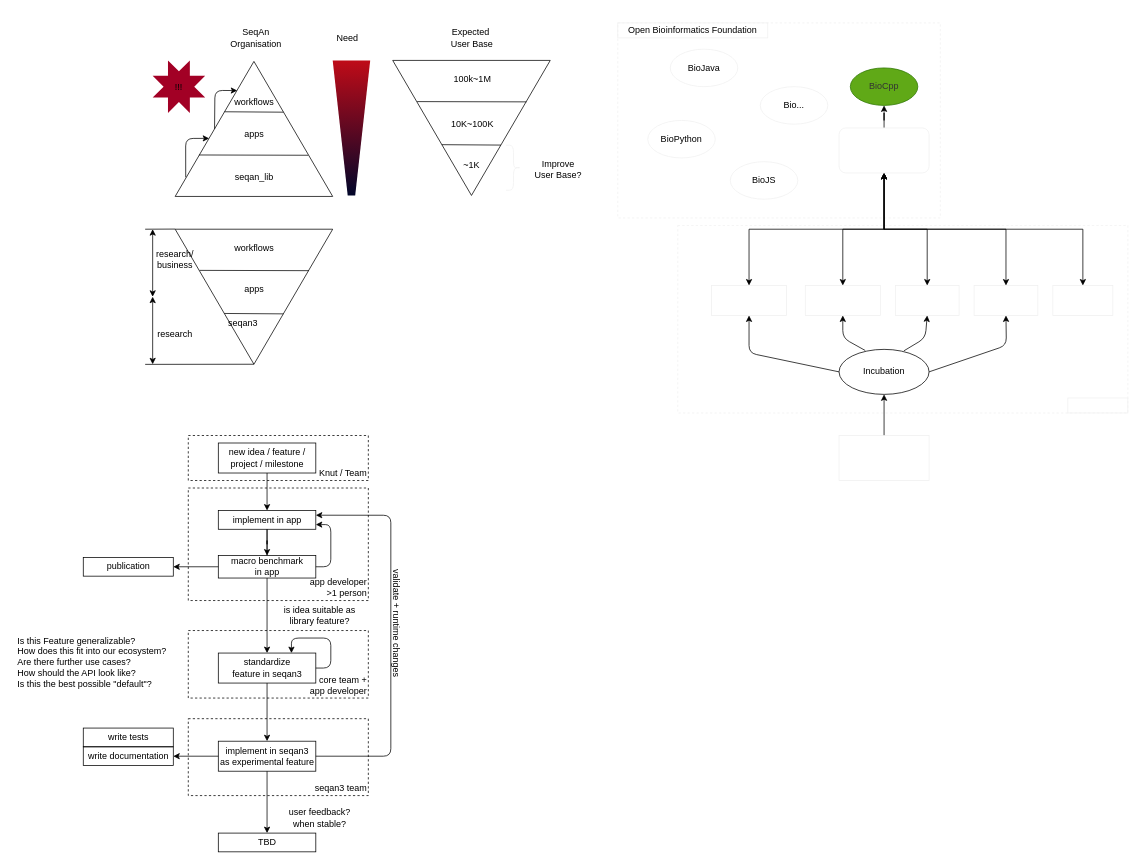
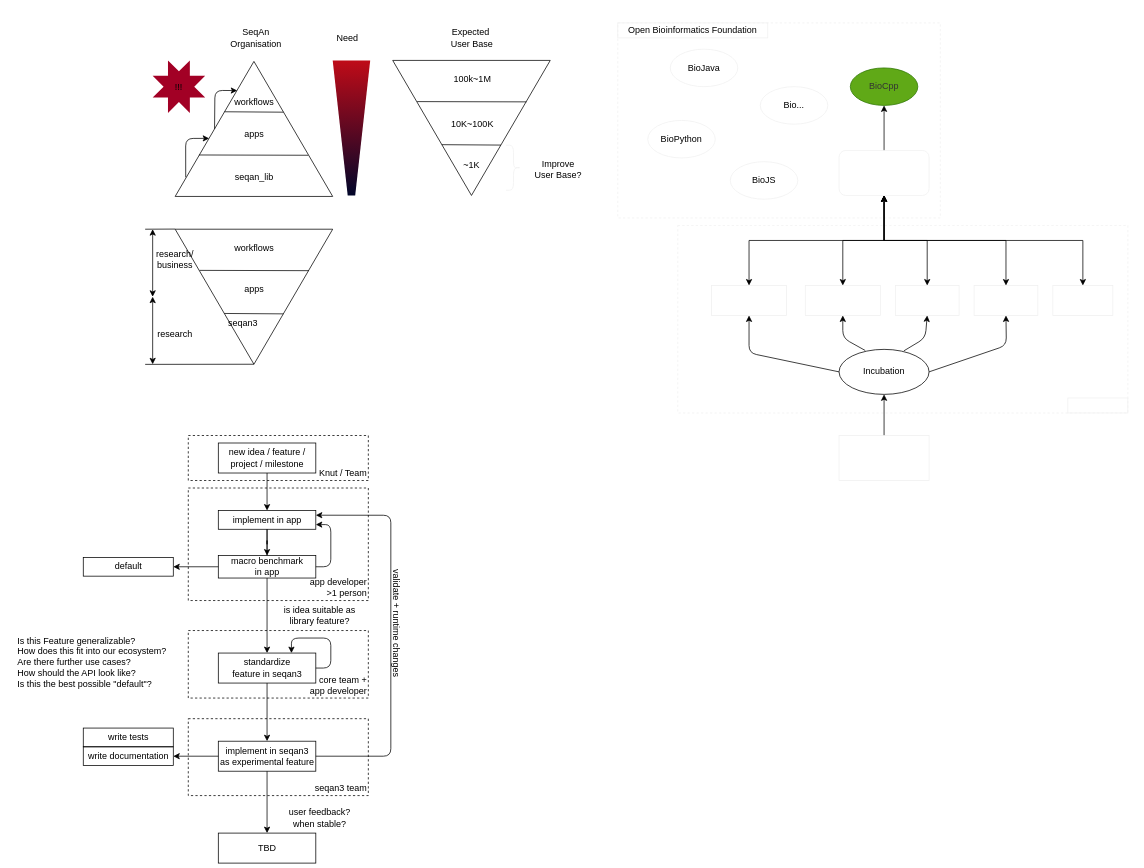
node "Standardisation": moved (884, 150) -> (884, 173)
node "publication": label "publication" -> "default"
node "TBD": size 98x19 -> 98x30
